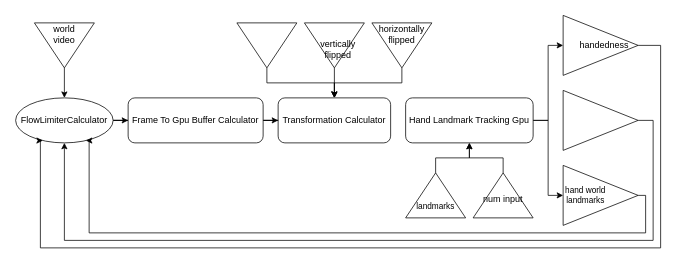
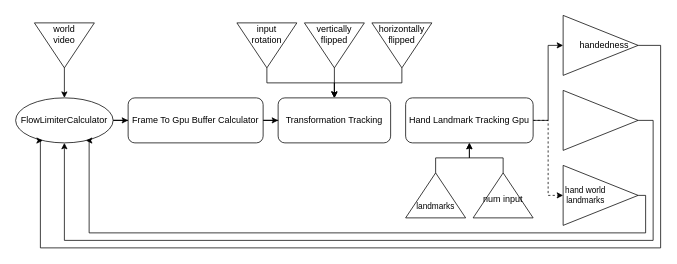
node "input rotation": added
node "vertically flipped": moved (338, 49) -> (334, 34)
node "Transformation Calculator": label "Transformation Calculator" -> "Transformation Tracking"
edge "Hand Landmark Tracking Gpu" -> "hand world landmarks": style solid -> dashed
